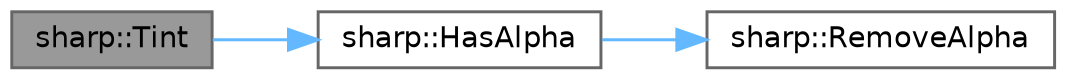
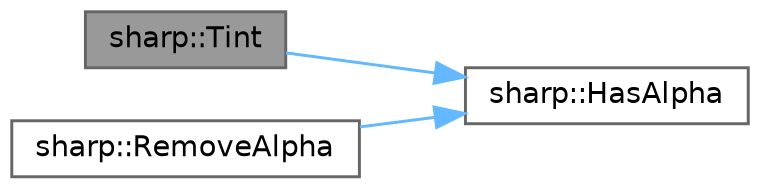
edge "sharp::HasAlpha" -> "sharp::RemoveAlpha": reversed
